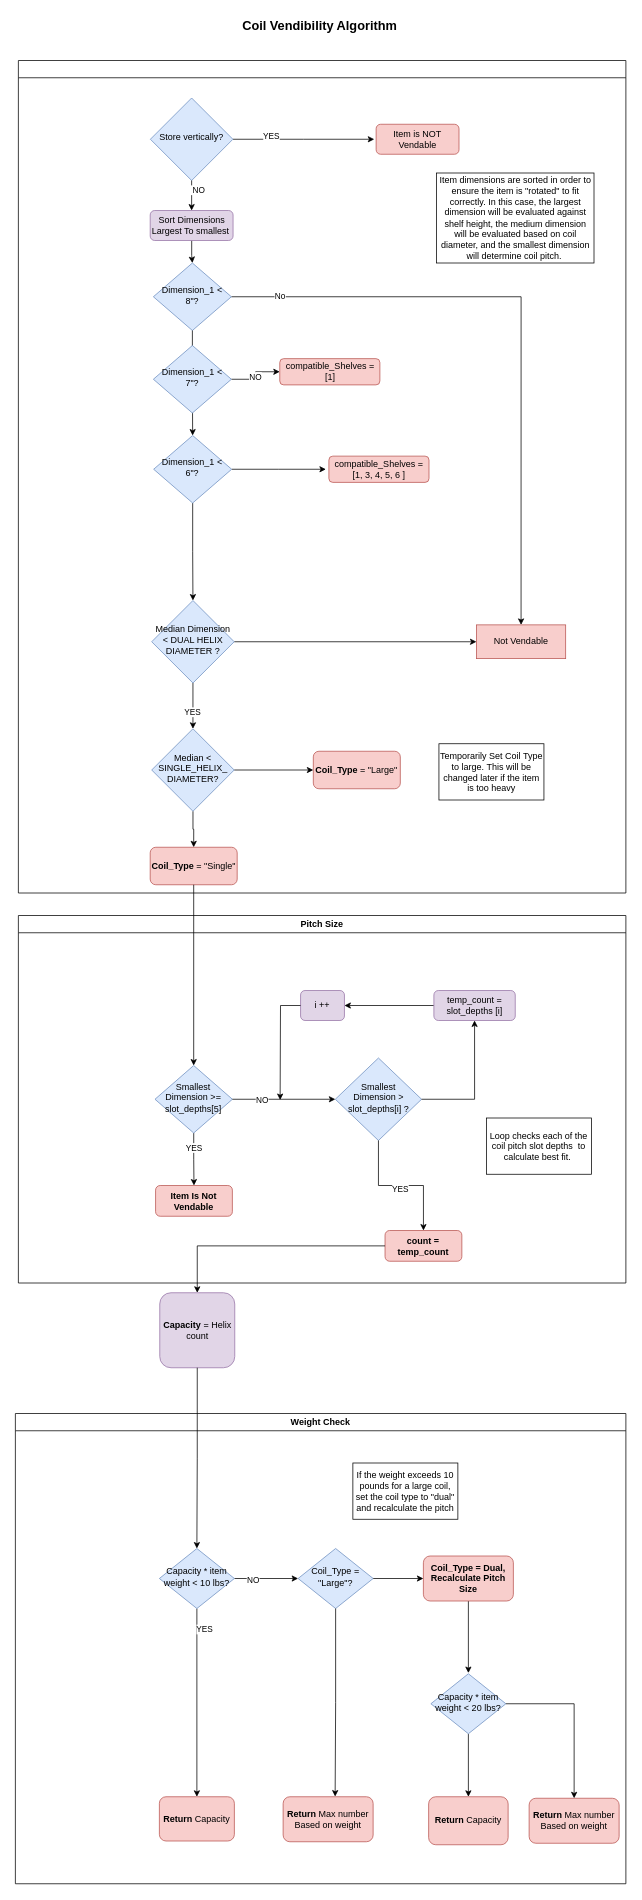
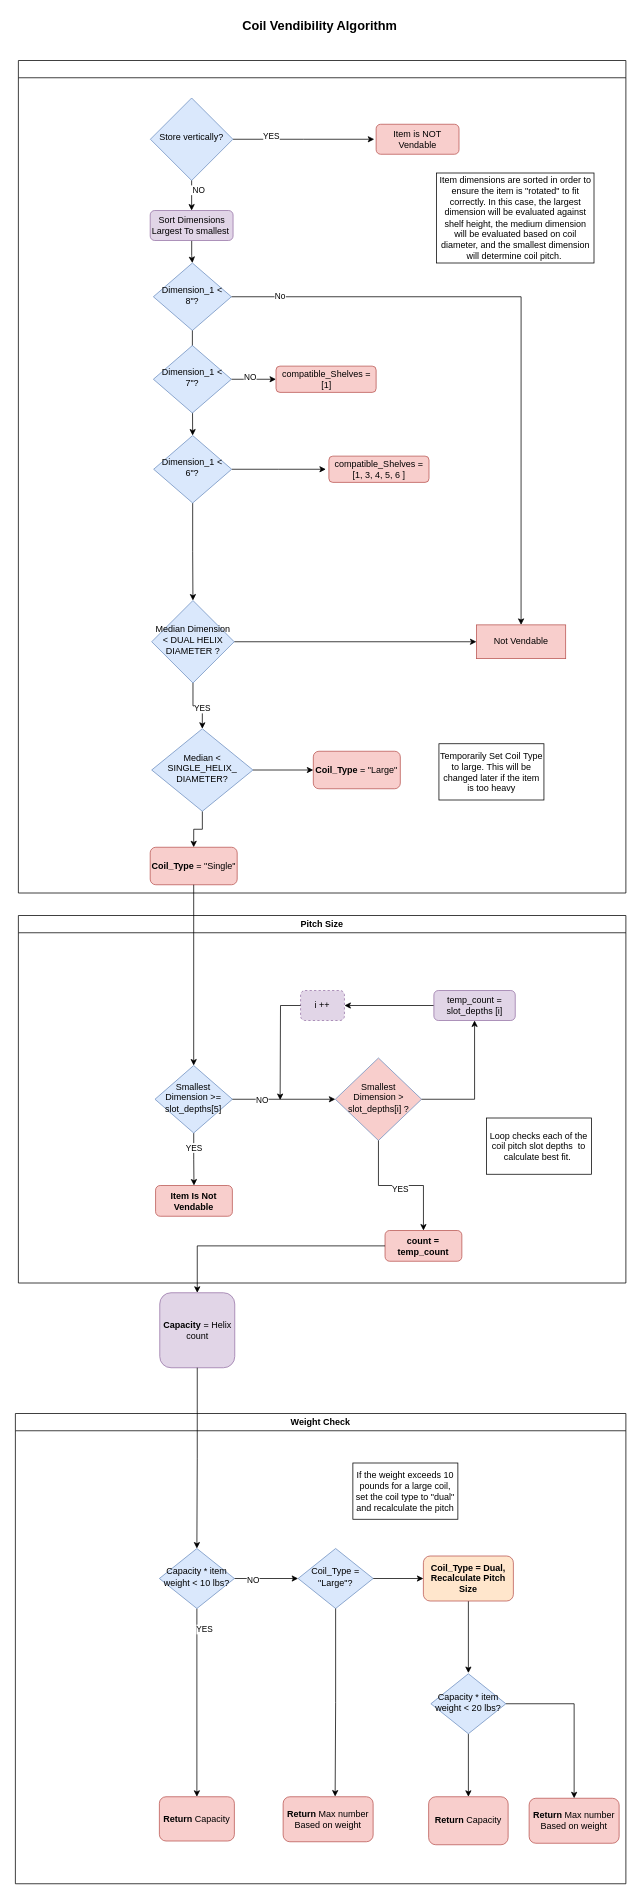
node "compatible_Shelves = [1]": moved (330, 372) -> (326, 379)
node "Median < SINGLE_HELIX_ DIAMETER?": size 83x83 -> 101x83
node "i ++": style solid -> dashed
node "Smallest Dimension > slot_depths[i] ?": fillcolor #dae8fc -> #f8cecc
node "Coil_Type = Dual, Recalculate Pitch Size": fillcolor #f8cecc -> #ffe6cc
